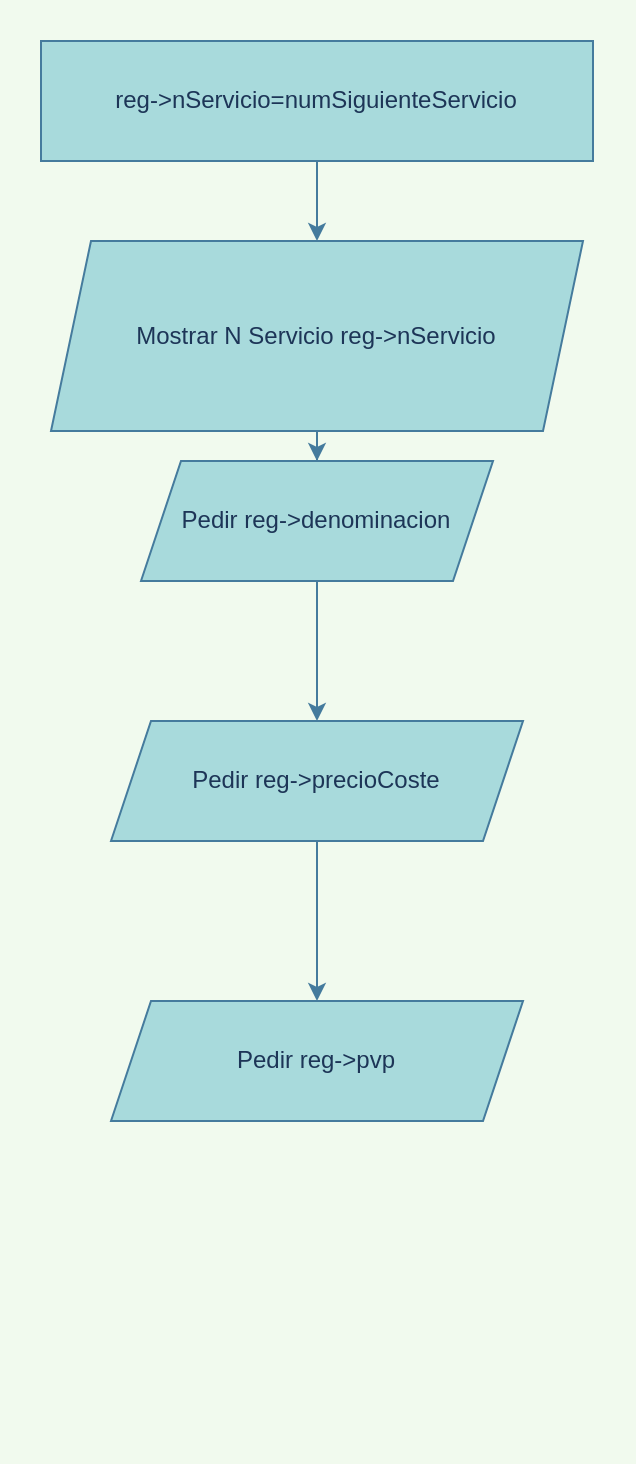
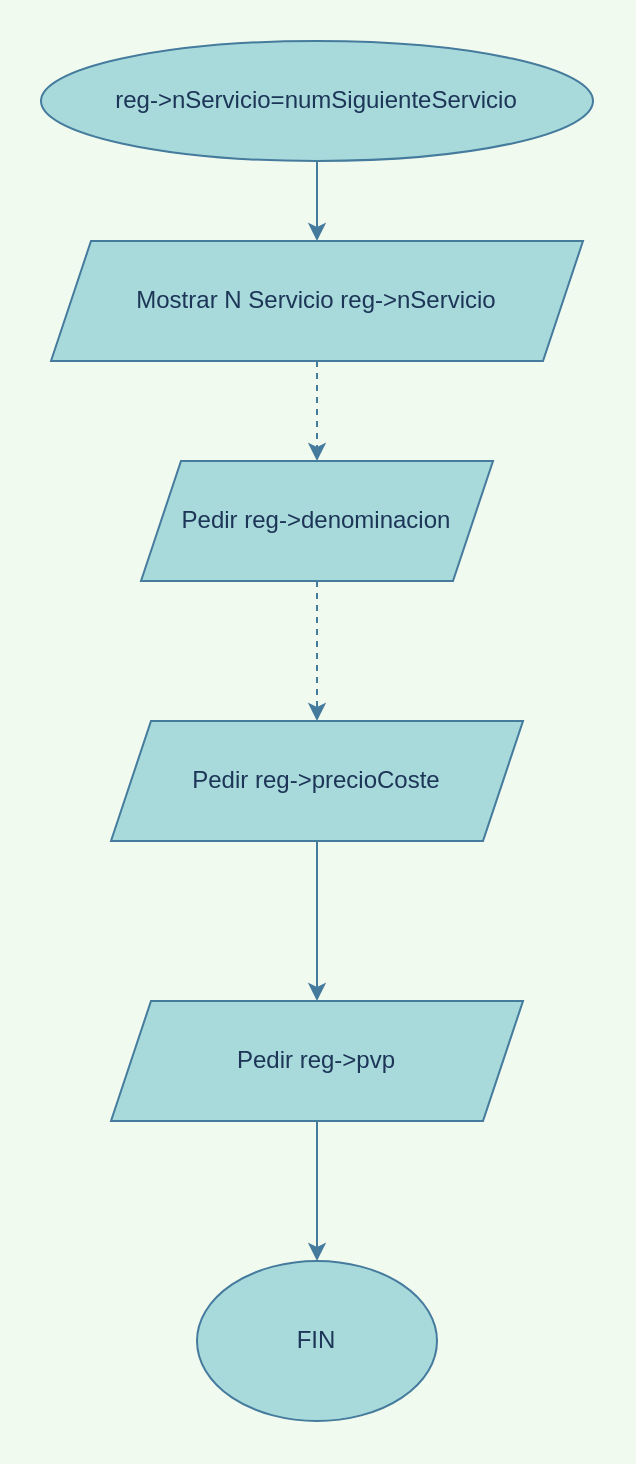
node "reg->nServicio=numSiguienteServicio": shape rectangle -> ellipse
node "Mostrar N Servicio reg->nServicio": size 532x190 -> 532x120
edge "Pedir reg->denominacion" -> "Pedir reg->precioCoste": style solid -> dashed
edge "Pedir reg->pvp" -> "FIN": added
node "FIN": added
